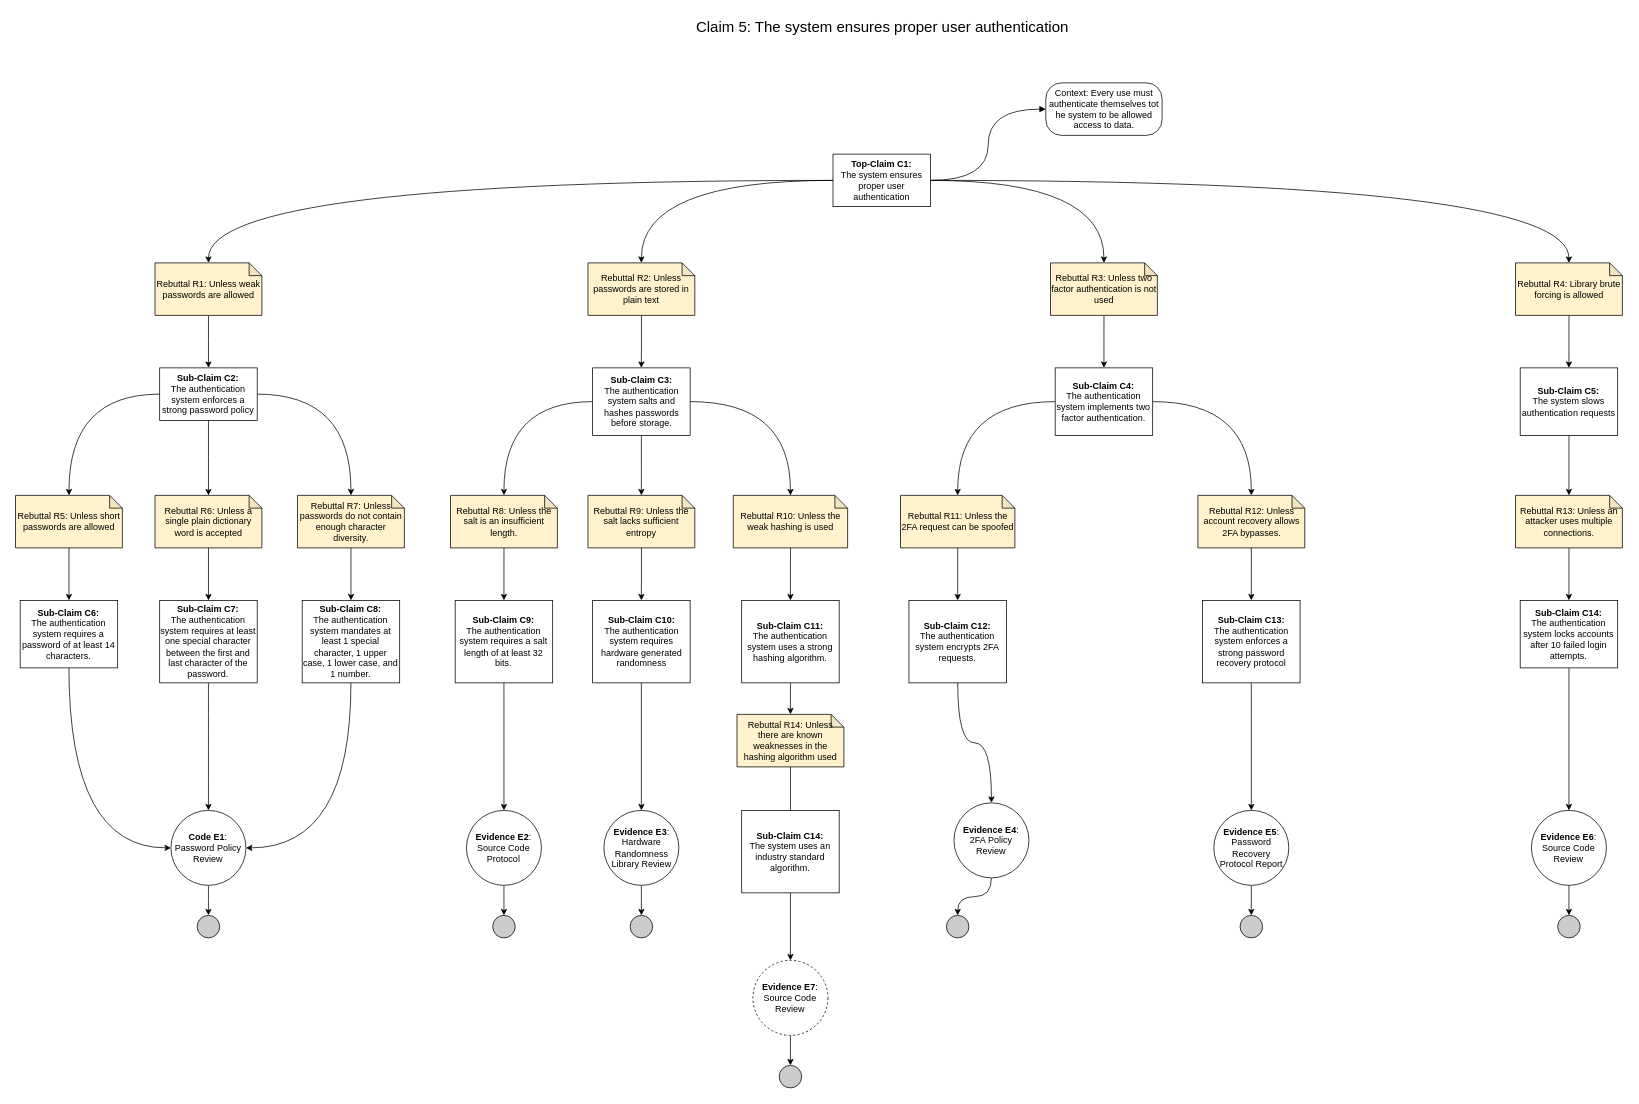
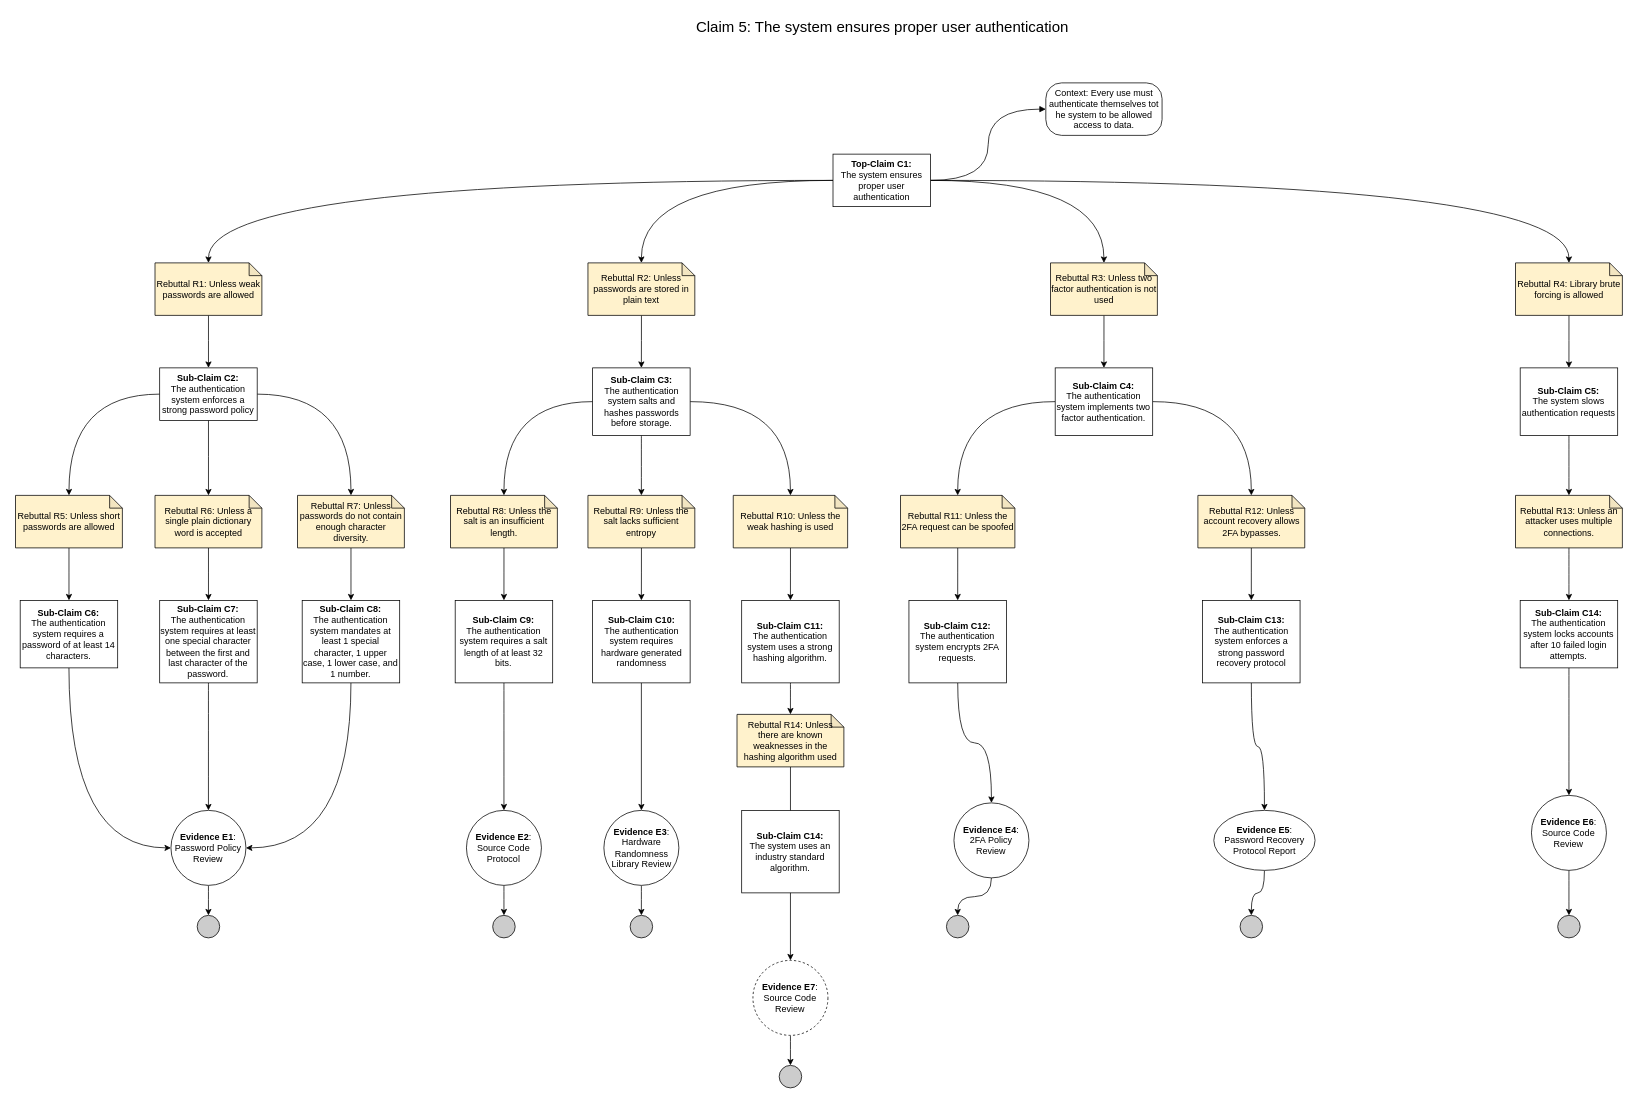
node "Code E1: Password Policy Review": label "Code E1: Password Policy Review" -> "Evidence E1: Password Policy Review"
node "Evidence E5: Password Recovery Protocol Report": size 75x75 -> 101x60
node "Evidence E6: Source Code Review": moved (1569, 848) -> (1569, 833)
